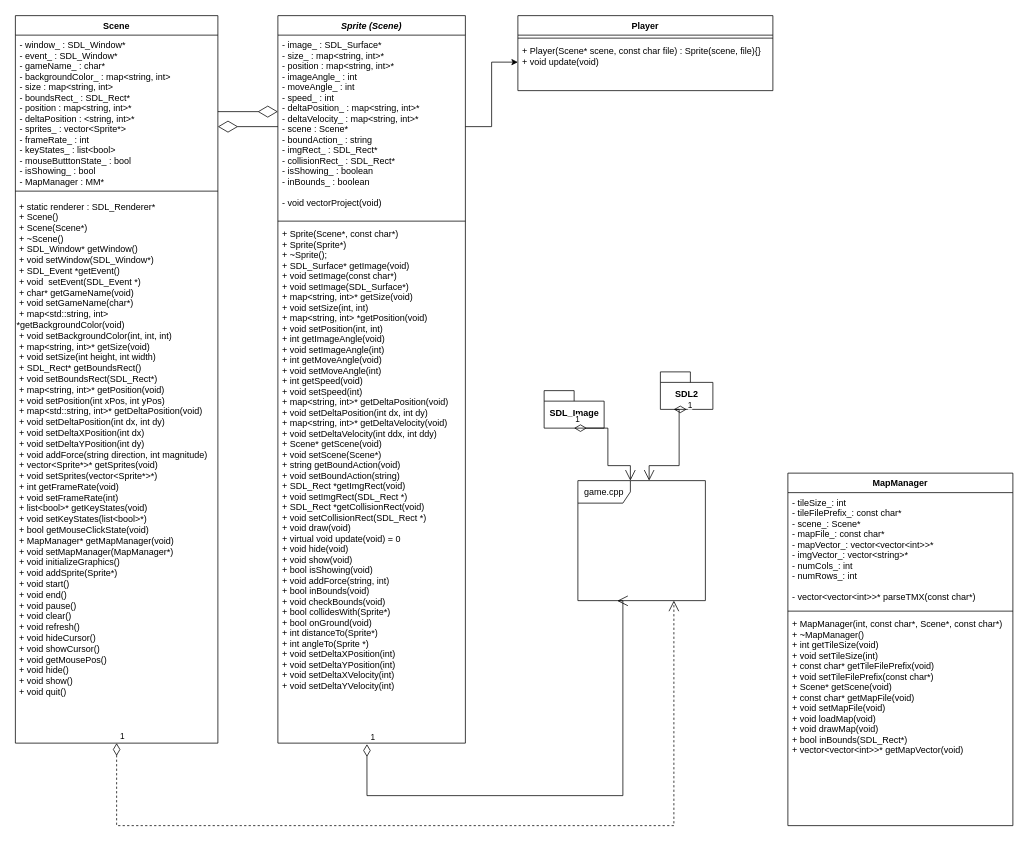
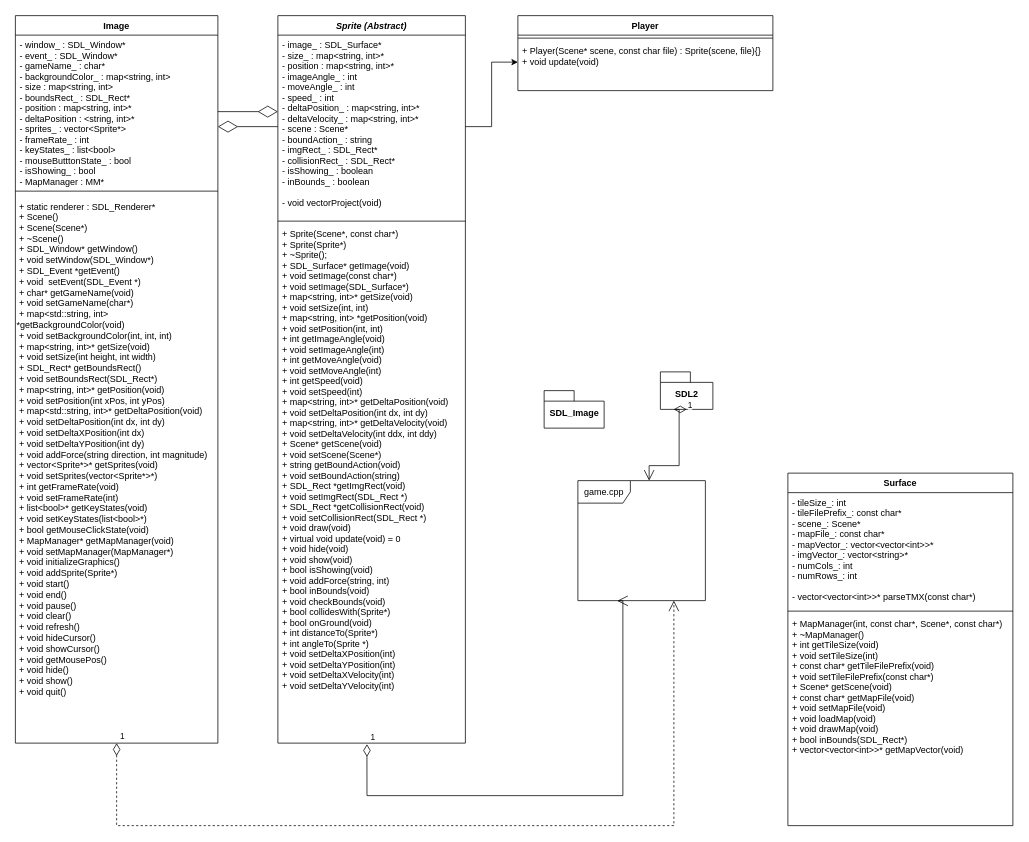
node "Scene": label "Scene" -> "Image"
node "Sprite (Scene)": label "Sprite (Scene)" -> "Sprite (Abstract)"
edge "SDL_Image" -- "game.cpp": removed, label "1"
node "MapManager": label "MapManager" -> "Surface"
